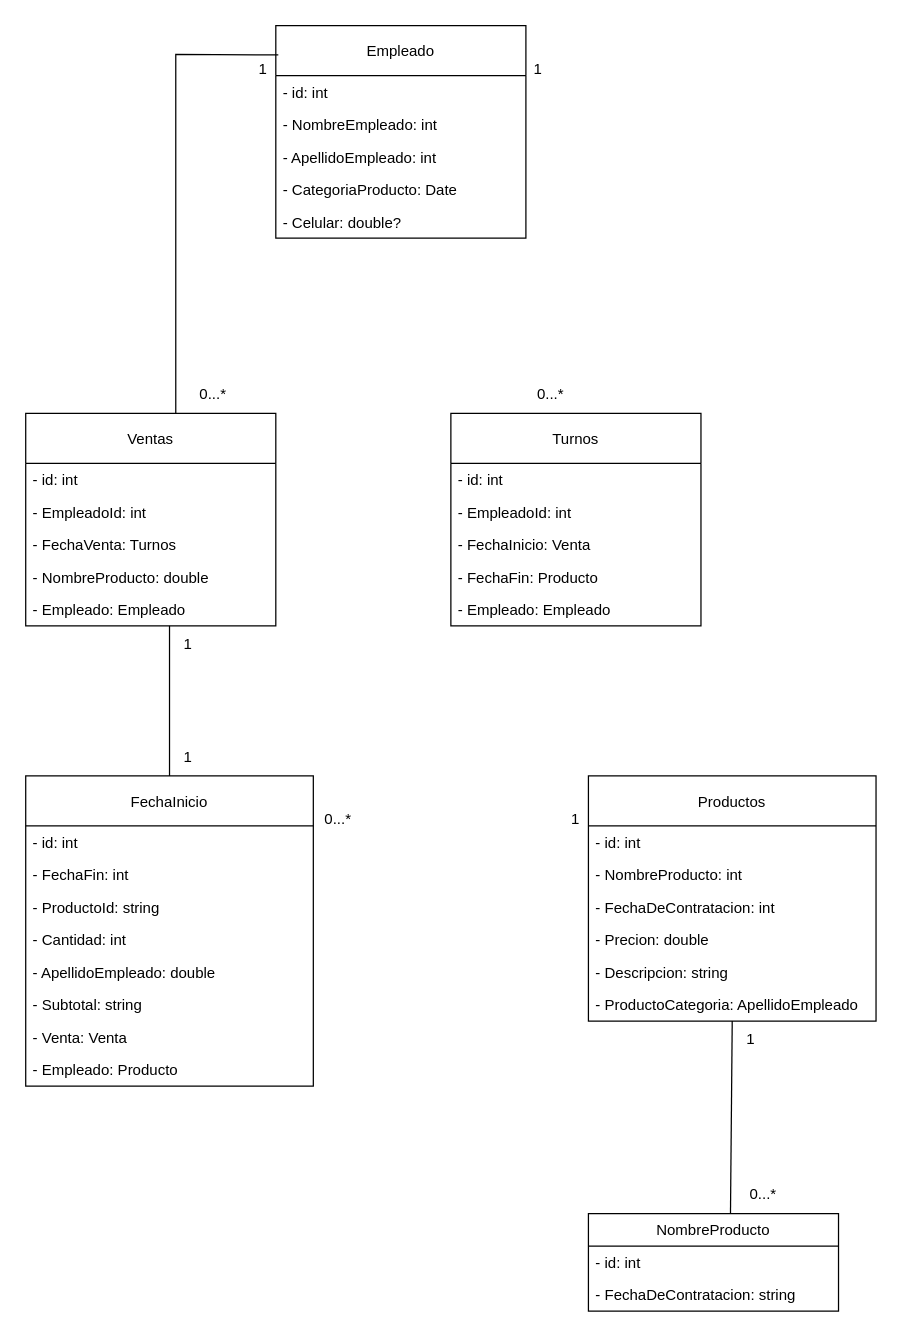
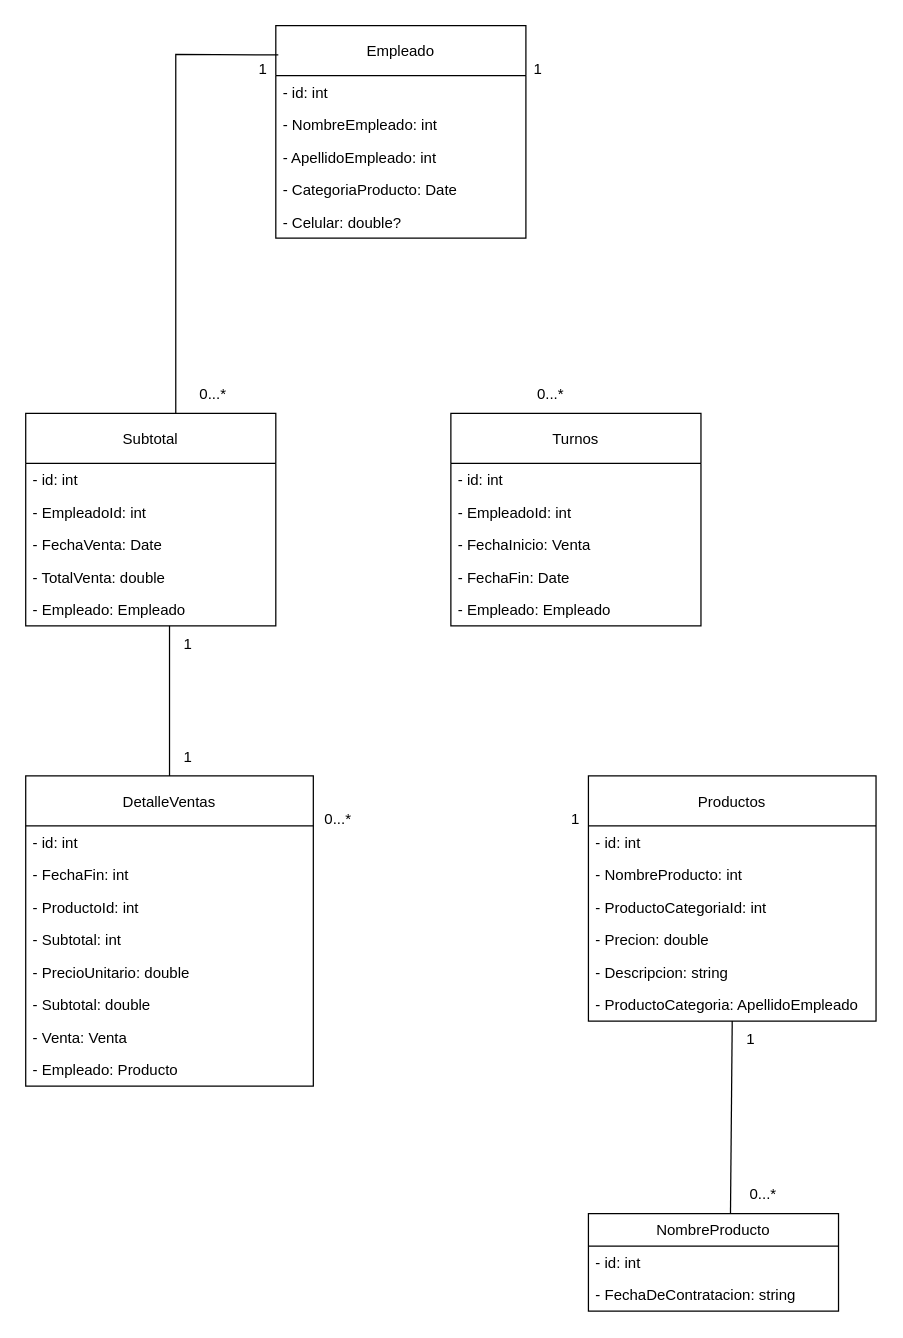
node "Ventas": label "Ventas" -> "Subtotal"
node "- FechaVenta: Turnos": label "- FechaVenta: Turnos" -> "- FechaVenta: Date"
node "- NombreProducto: double": label "- NombreProducto: double" -> "- TotalVenta: double"
node "- FechaFin: Producto": label "- FechaFin: Producto" -> "- FechaFin: Date"
node "FechaInicio": label "FechaInicio" -> "DetalleVentas"
node "- ProductoId: string": label "- ProductoId: string" -> "- ProductoId: int"
node "- FechaDeContratacion: int": label "- FechaDeContratacion: int" -> "- ProductoCategoriaId: int"
node "- Cantidad: int": label "- Cantidad: int" -> "- Subtotal: int"
node "- ApellidoEmpleado: double": label "- ApellidoEmpleado: double" -> "- PrecioUnitario: double"
node "- Subtotal: string": label "- Subtotal: string" -> "- Subtotal: double"
